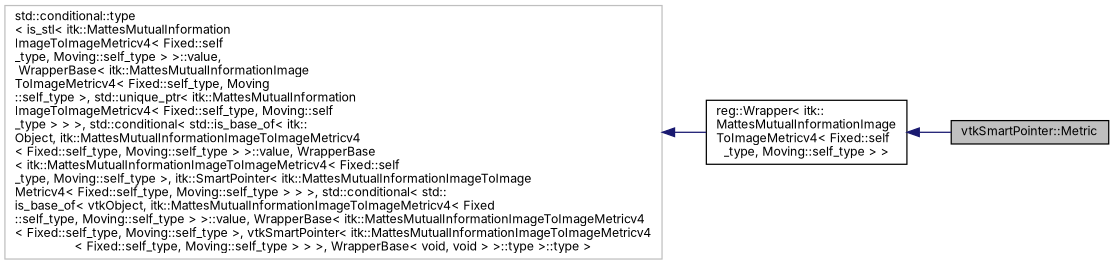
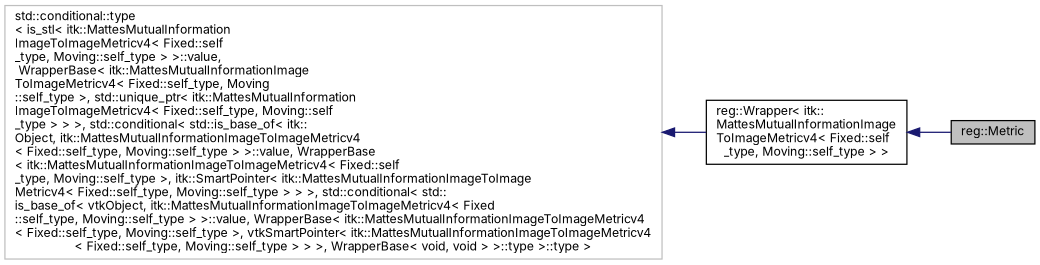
node "vtkSmartPointer::Metric": label "vtkSmartPointer::Metric" -> "reg::Metric"
